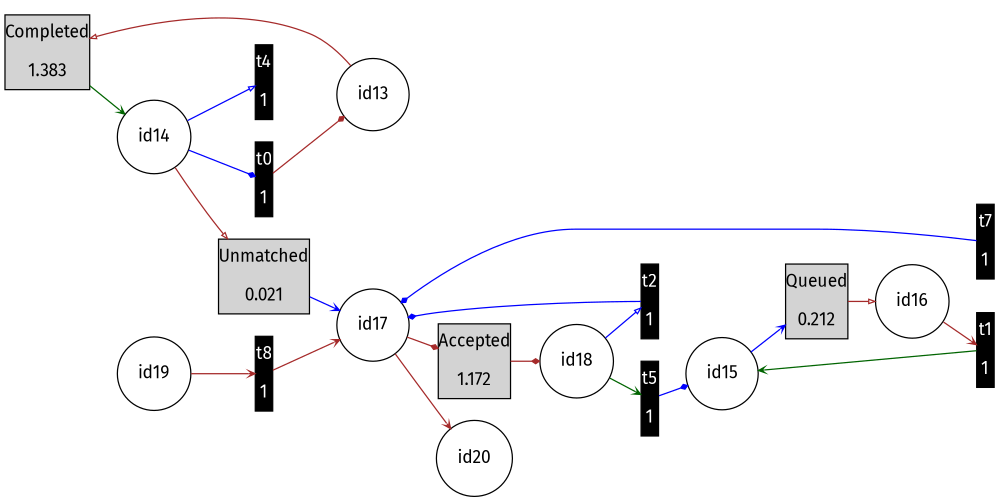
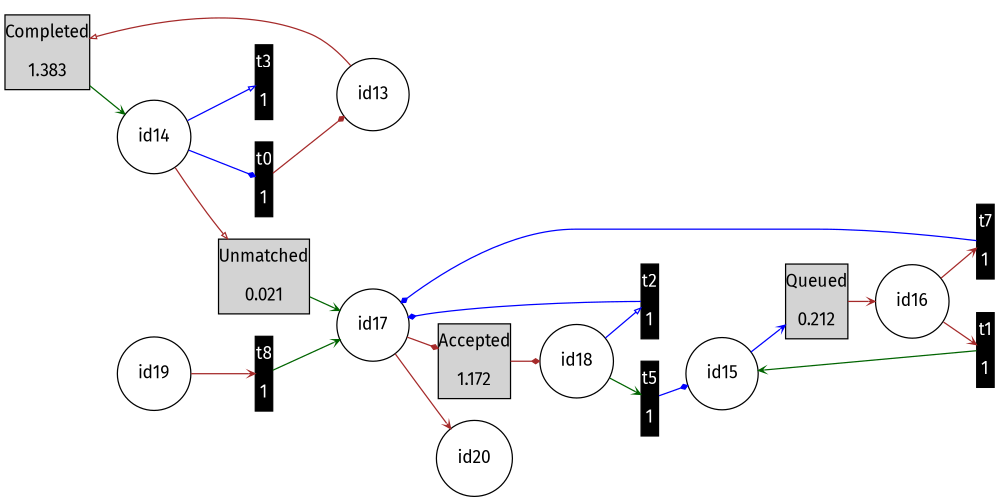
node "t4 1": label "t4 1" -> "t3 1"
edge "id16" -> "t7 1": added
edge "Queued 0.212" -> "id16": arrowhead onormal -> vee
edge "Unmatched 0.021" -> "id17": color blue -> darkgreen
edge "t8 1" -> "id17": color brown -> darkgreen
